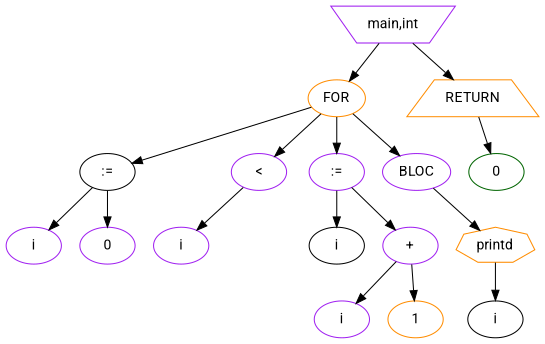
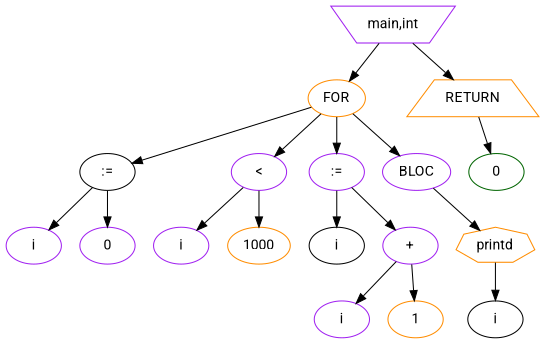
node "1000": added
